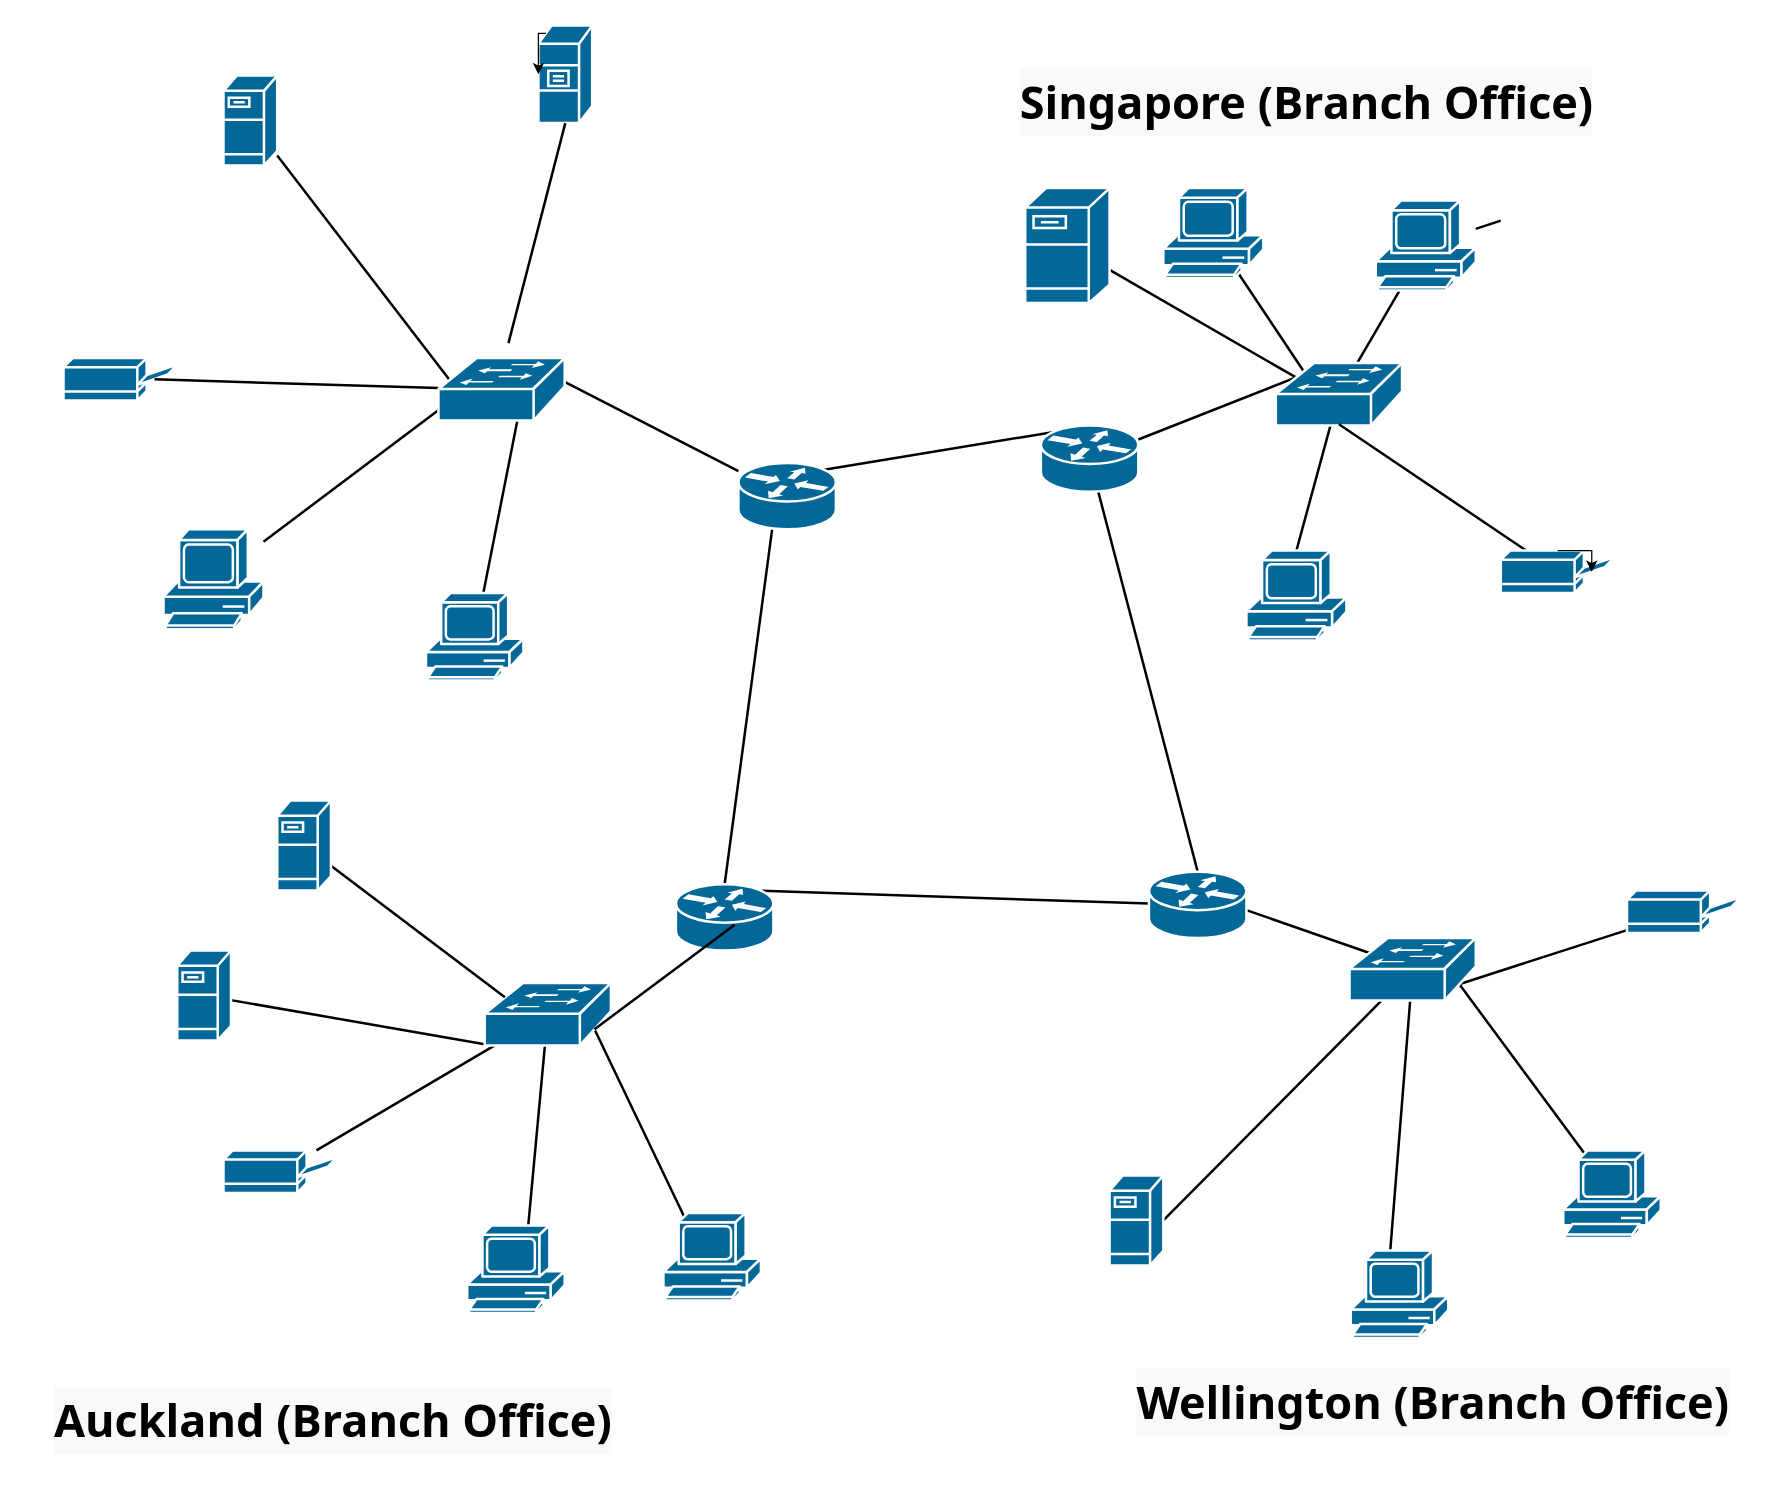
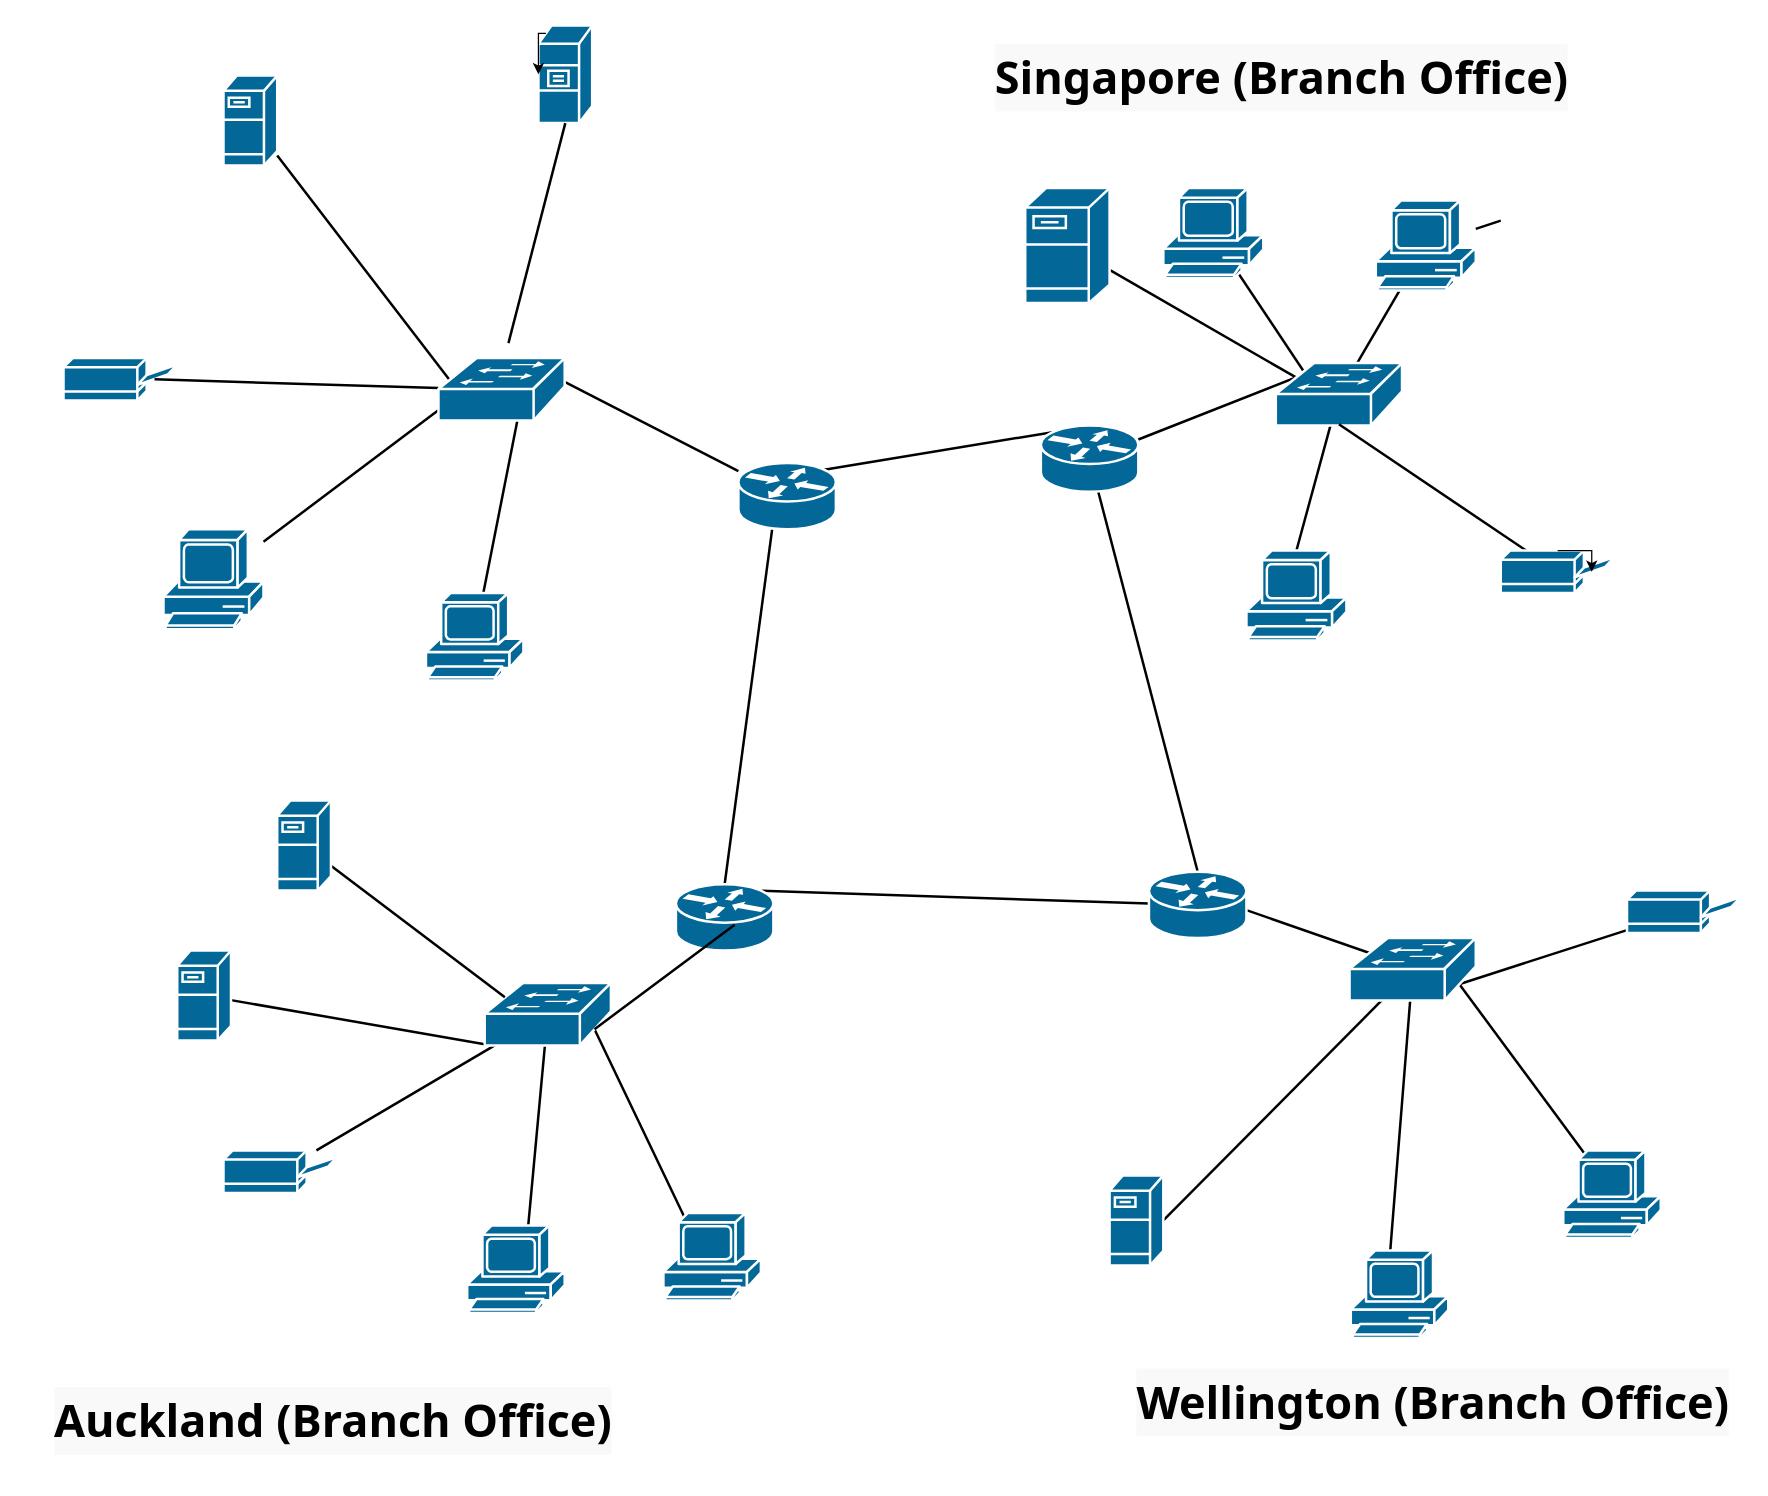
node "Singapore (Branch Office)": moved (1307, 94) -> (1282, 69)
